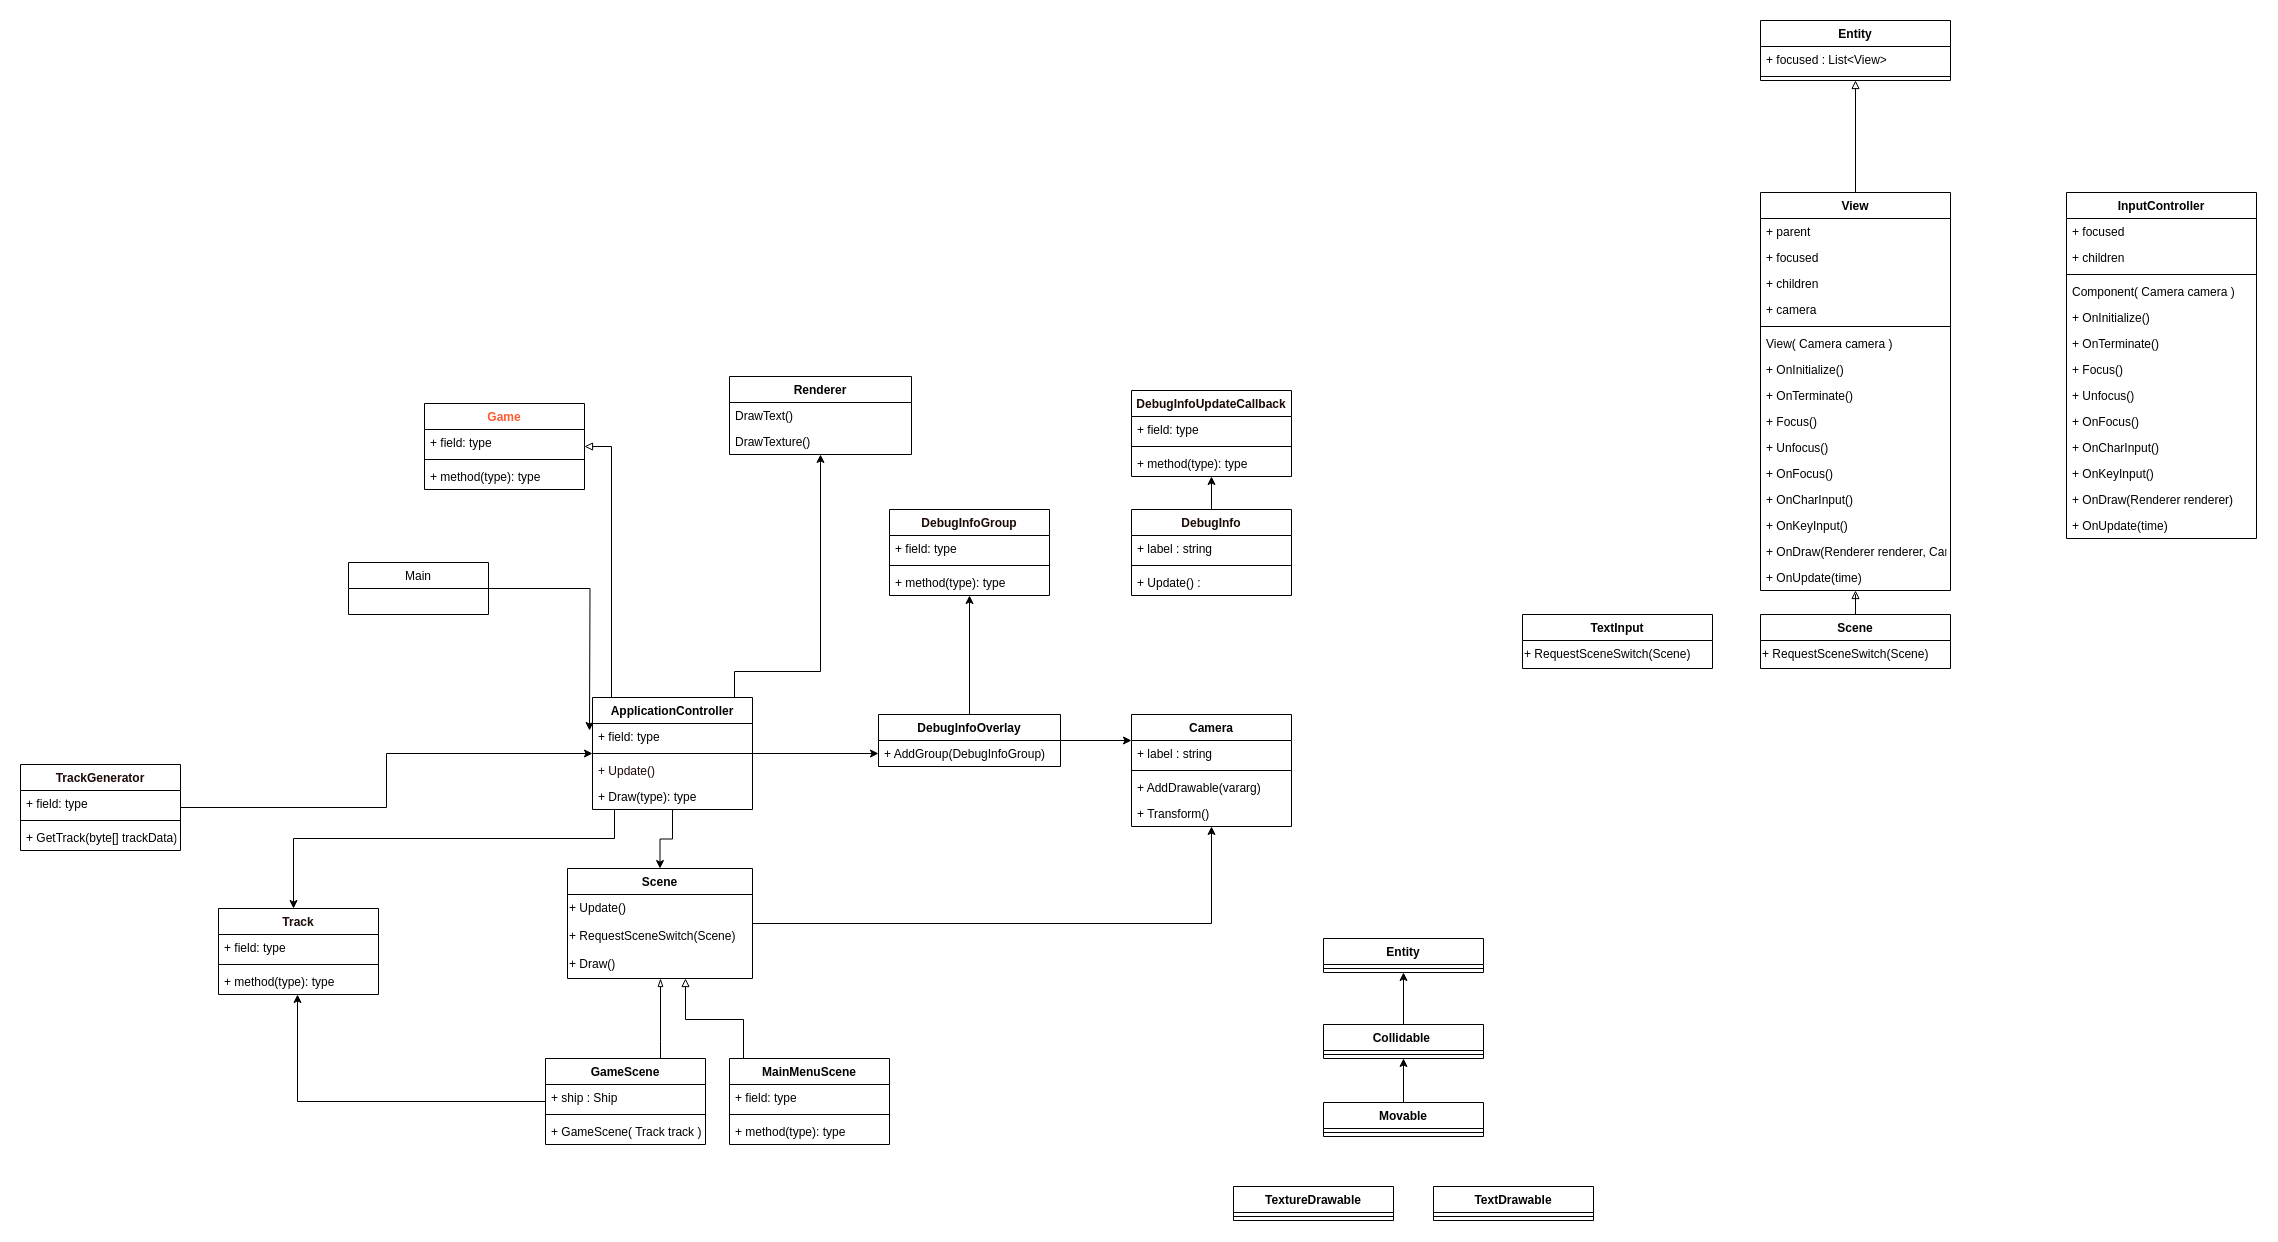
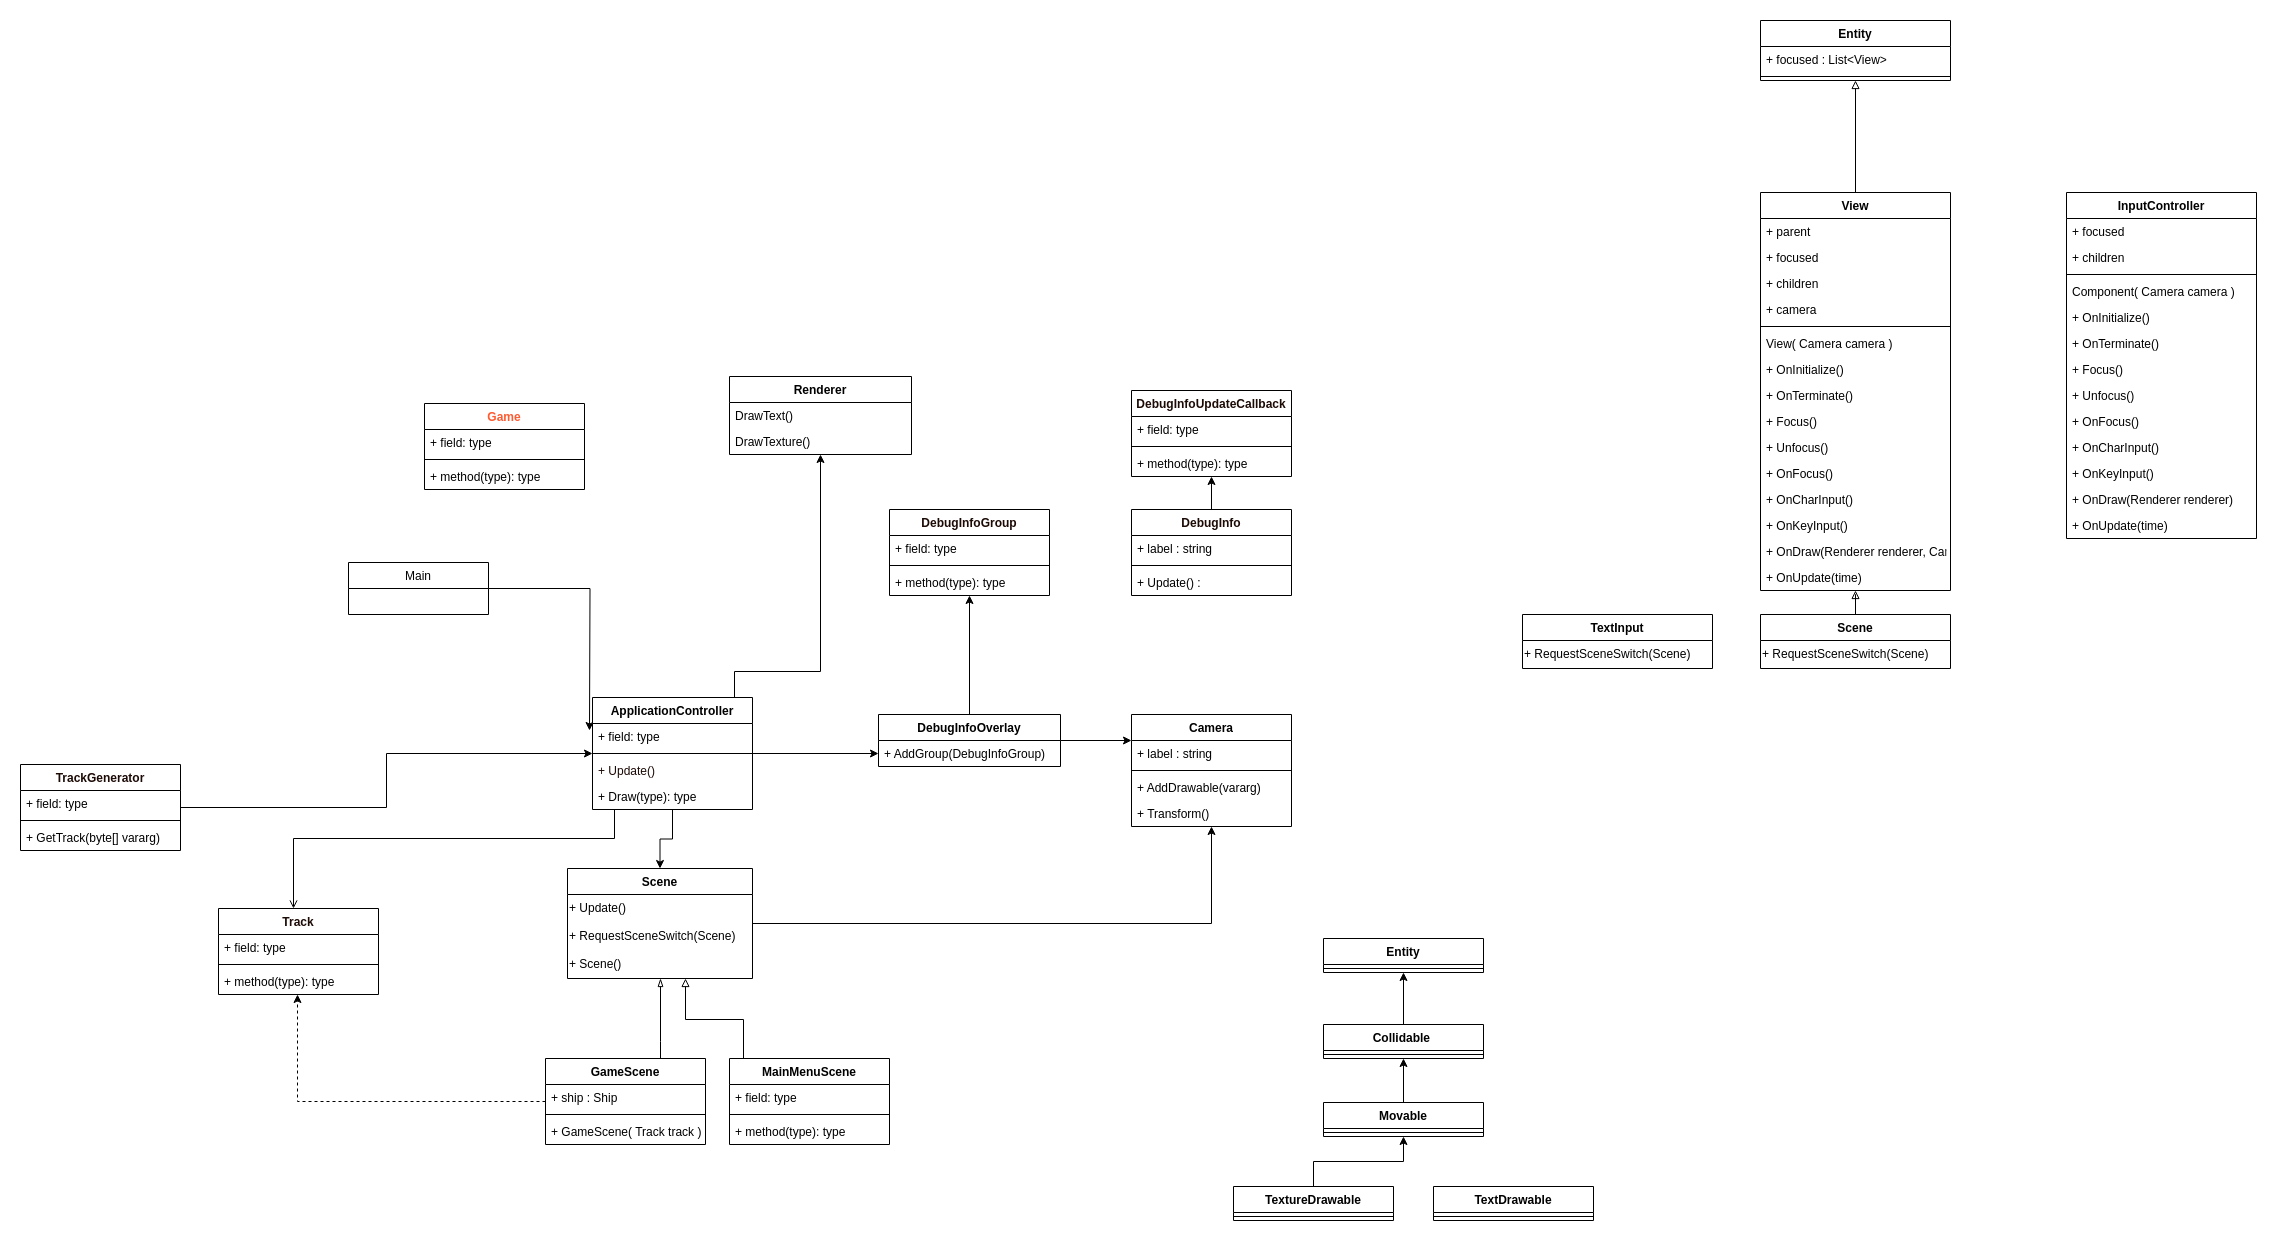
edge "ApplicationController" -> "Game": removed
node "+ GetTrack(byte[] trackData)": label "+ GetTrack(byte[] trackData)" -> "+ GetTrack(byte[] vararg)"
edge "+ Draw(type): type" -> "Track": arrowhead classic -> open
node "+ Draw()": label "+ Draw()" -> "+ Scene()"
edge "GameScene" -> "Track": style solid -> dashed
edge "TextureDrawable" -> "Movable": added
